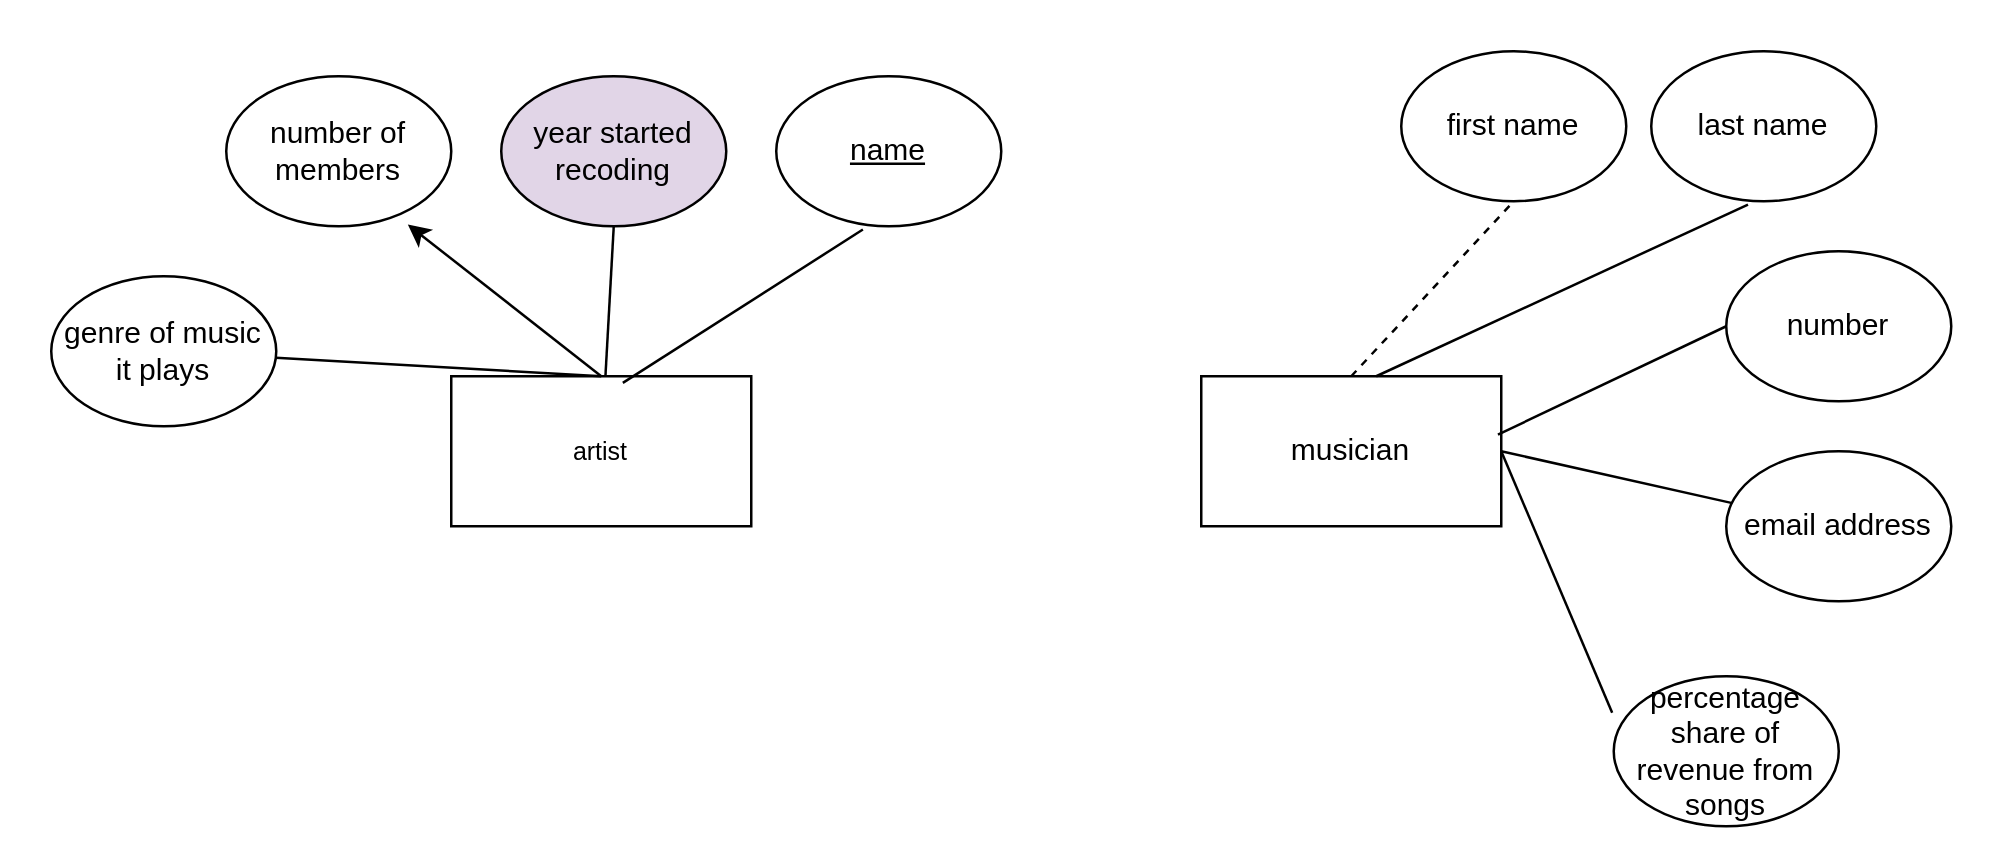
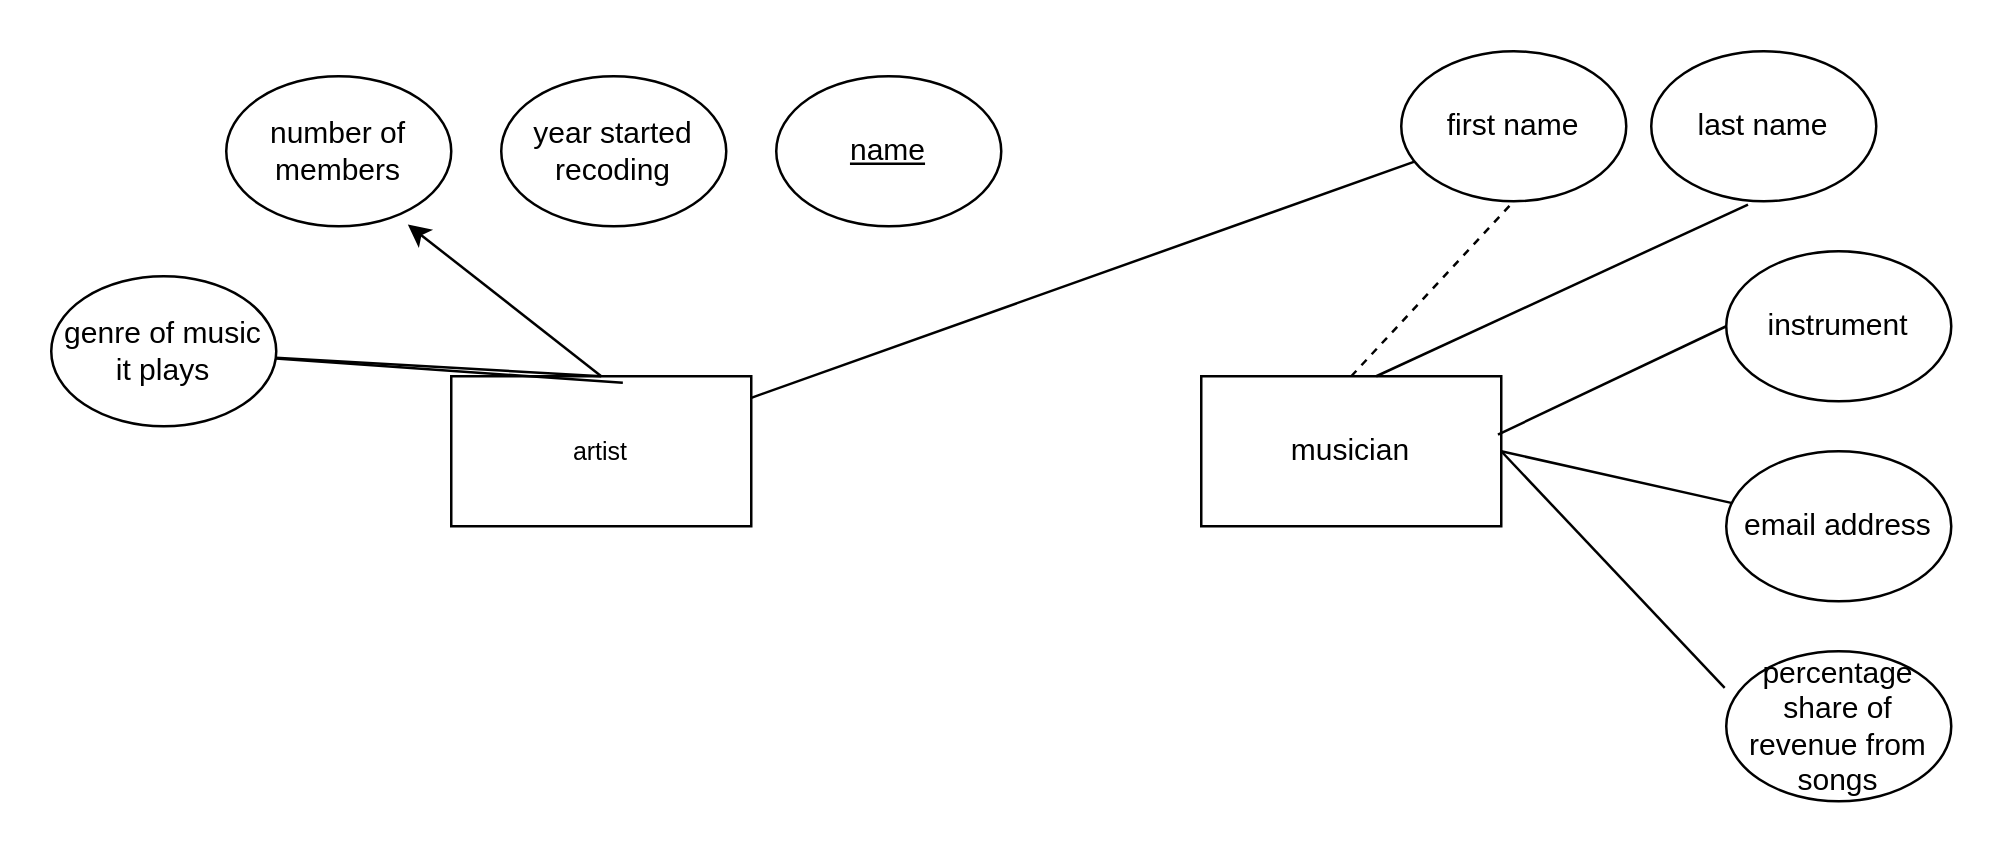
node "year started recoding": fillcolor #e1d5e7 -> #ffffff
edge "year started recoding" -- "artist": now "first name" -- "artist"
edge "name" -- "artist": now "genre of music it plays" -- "artist"
node "number": label "number" -> "instrument"
node "percentage share of revenue from songs": moved (1726, 751) -> (1839, 726)
